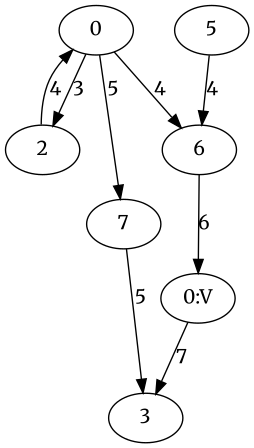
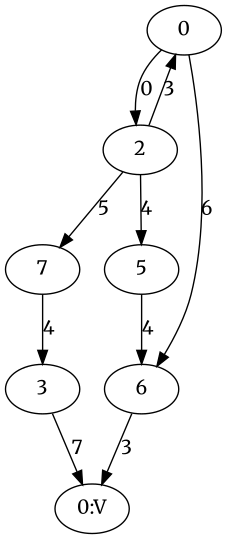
edge "2" -> "0": label "4" -> "3"
edge "0" -> "2": label "3" -> "0"
edge "0" -> "6": label "4" -> "6"
edge "0" -> "7": now "2" -> "7"
edge "2" -> "5": added, label "4"
edge "6" -> "0:V": label "6" -> "3"
edge "7" -> "3": label "5" -> "4"
edge "0:V" -> "3": reversed
